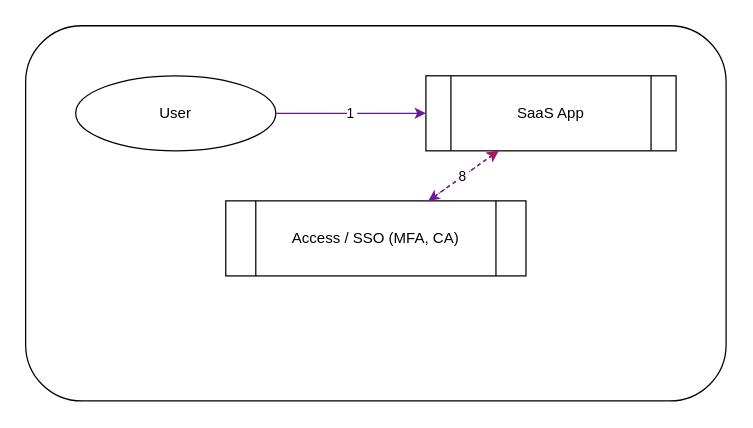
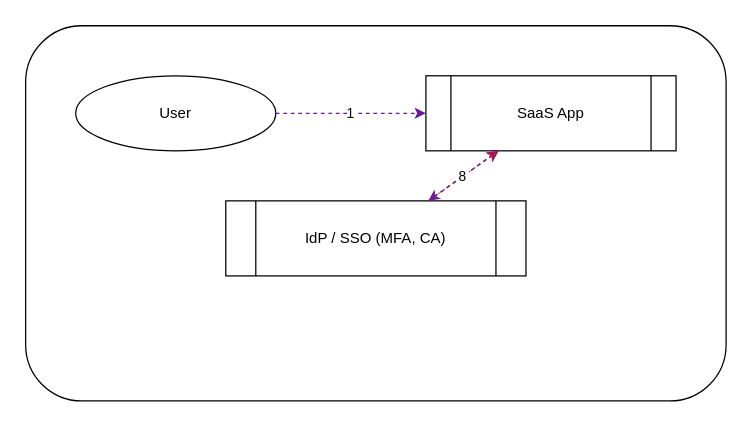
edge "User" -> "SaaS App": style solid -> dashed
node "Access / SSO (MFA, CA)": label "Access / SSO (MFA, CA)" -> "IdP / SSO (MFA, CA)"
